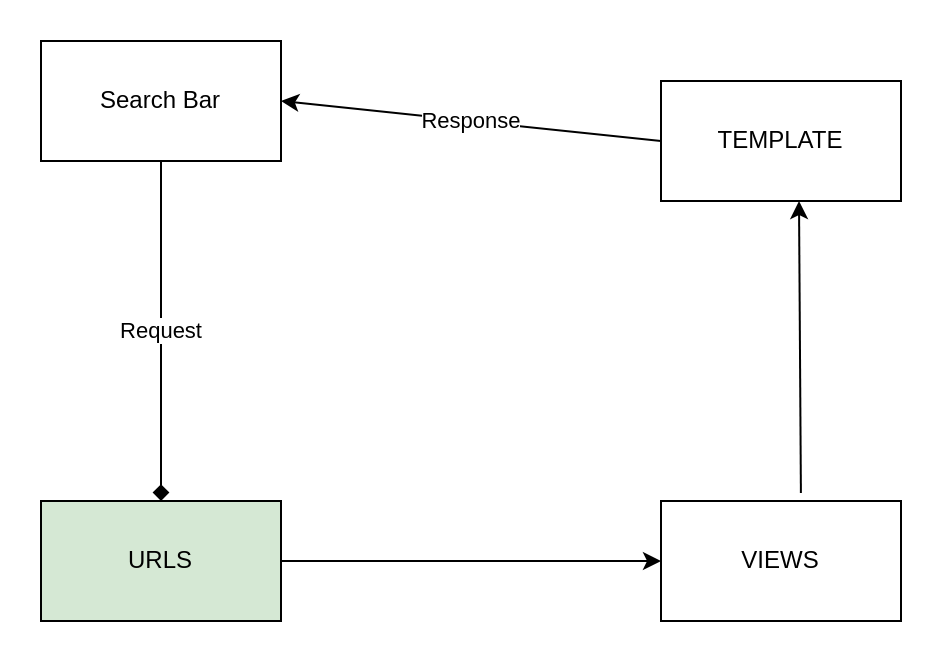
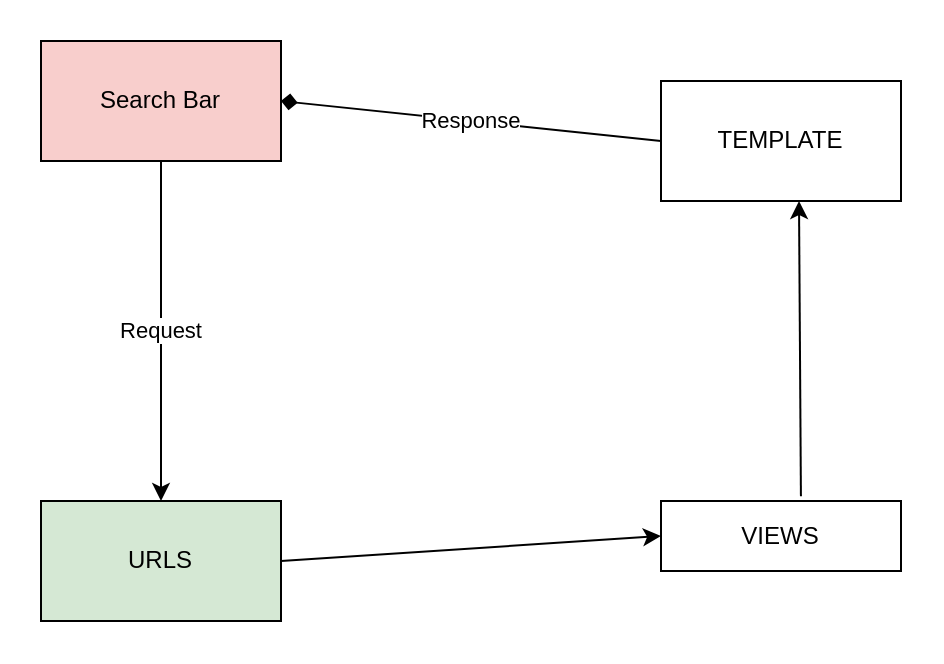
node "Search Bar": fillcolor #ffffff -> #f8cecc
edge "TEMPLATE" -> "Search Bar": arrowhead classic -> diamond
edge "Search Bar" -> "URLS": arrowhead diamond -> classic
node "VIEWS": size 240x120 -> 240x70
